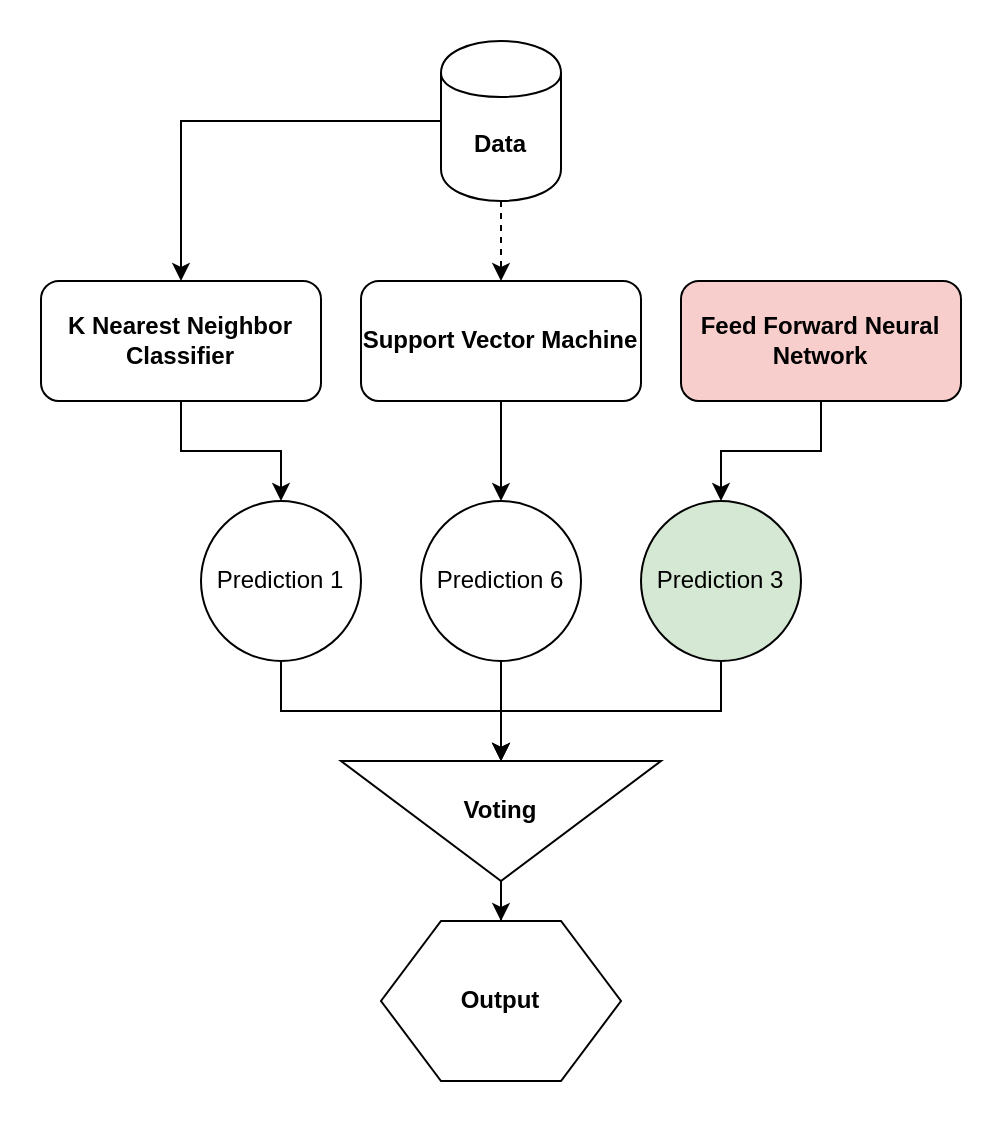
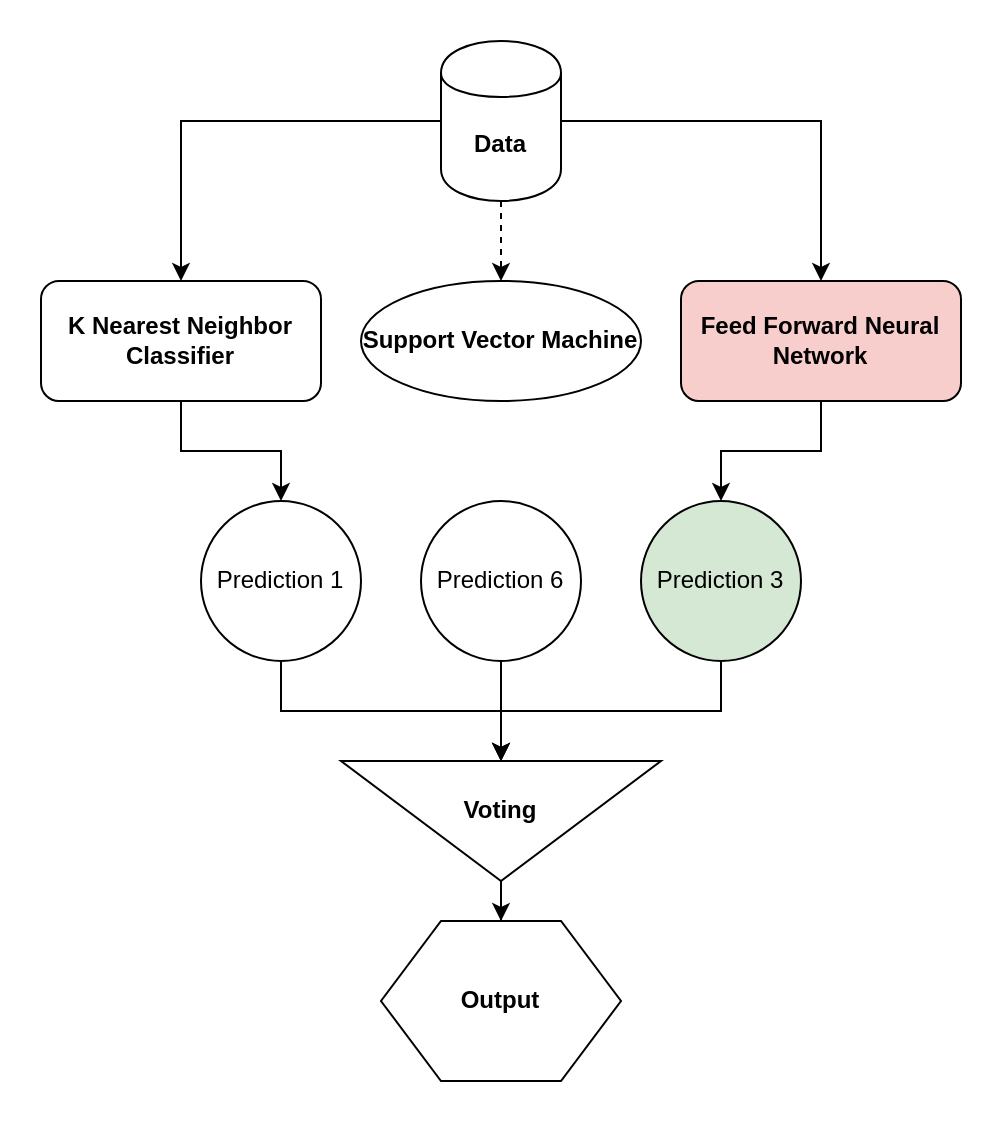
edge "Data" -> "Feed Forward Neural Network": added
node "Support Vector Machine": shape rounded rectangle -> ellipse
edge "Support Vector Machine" -> "Prediction 6": removed
